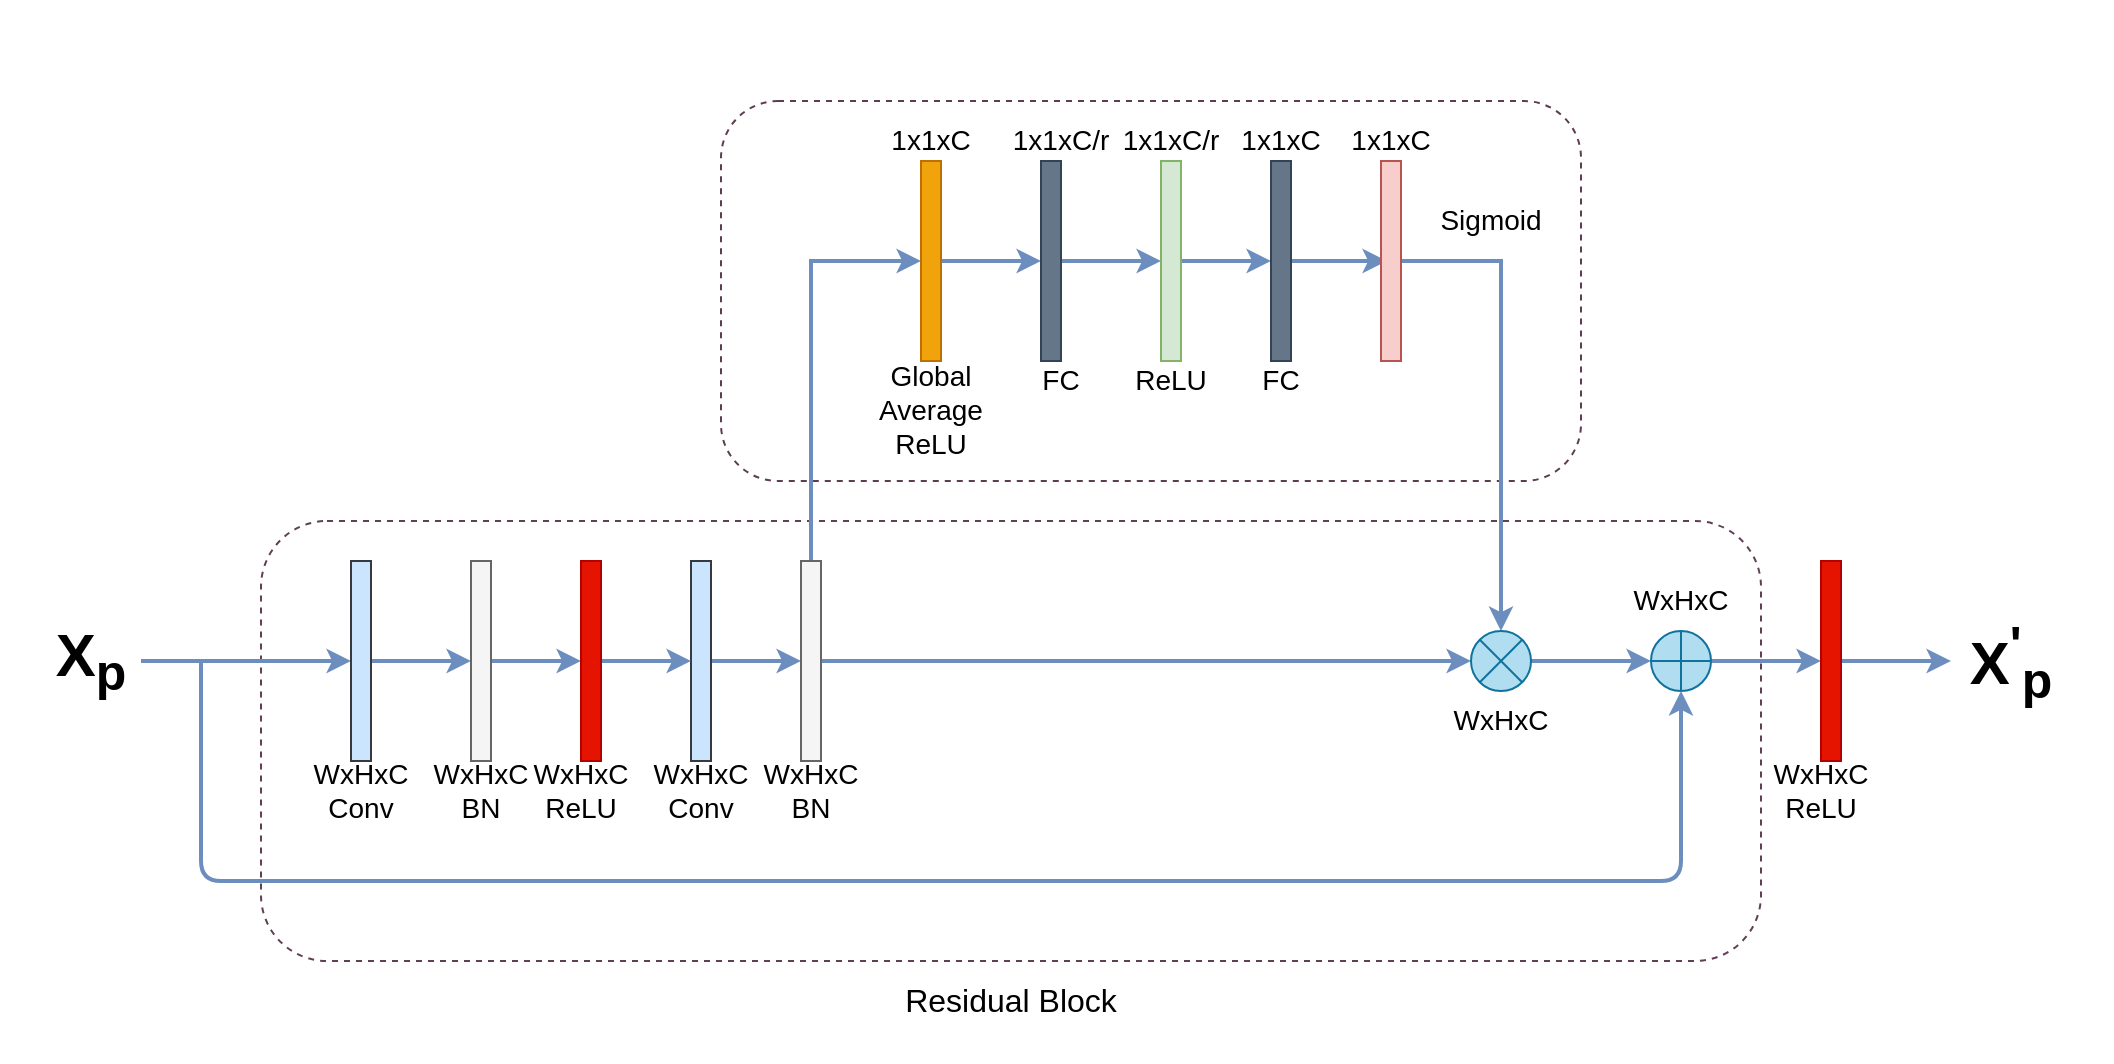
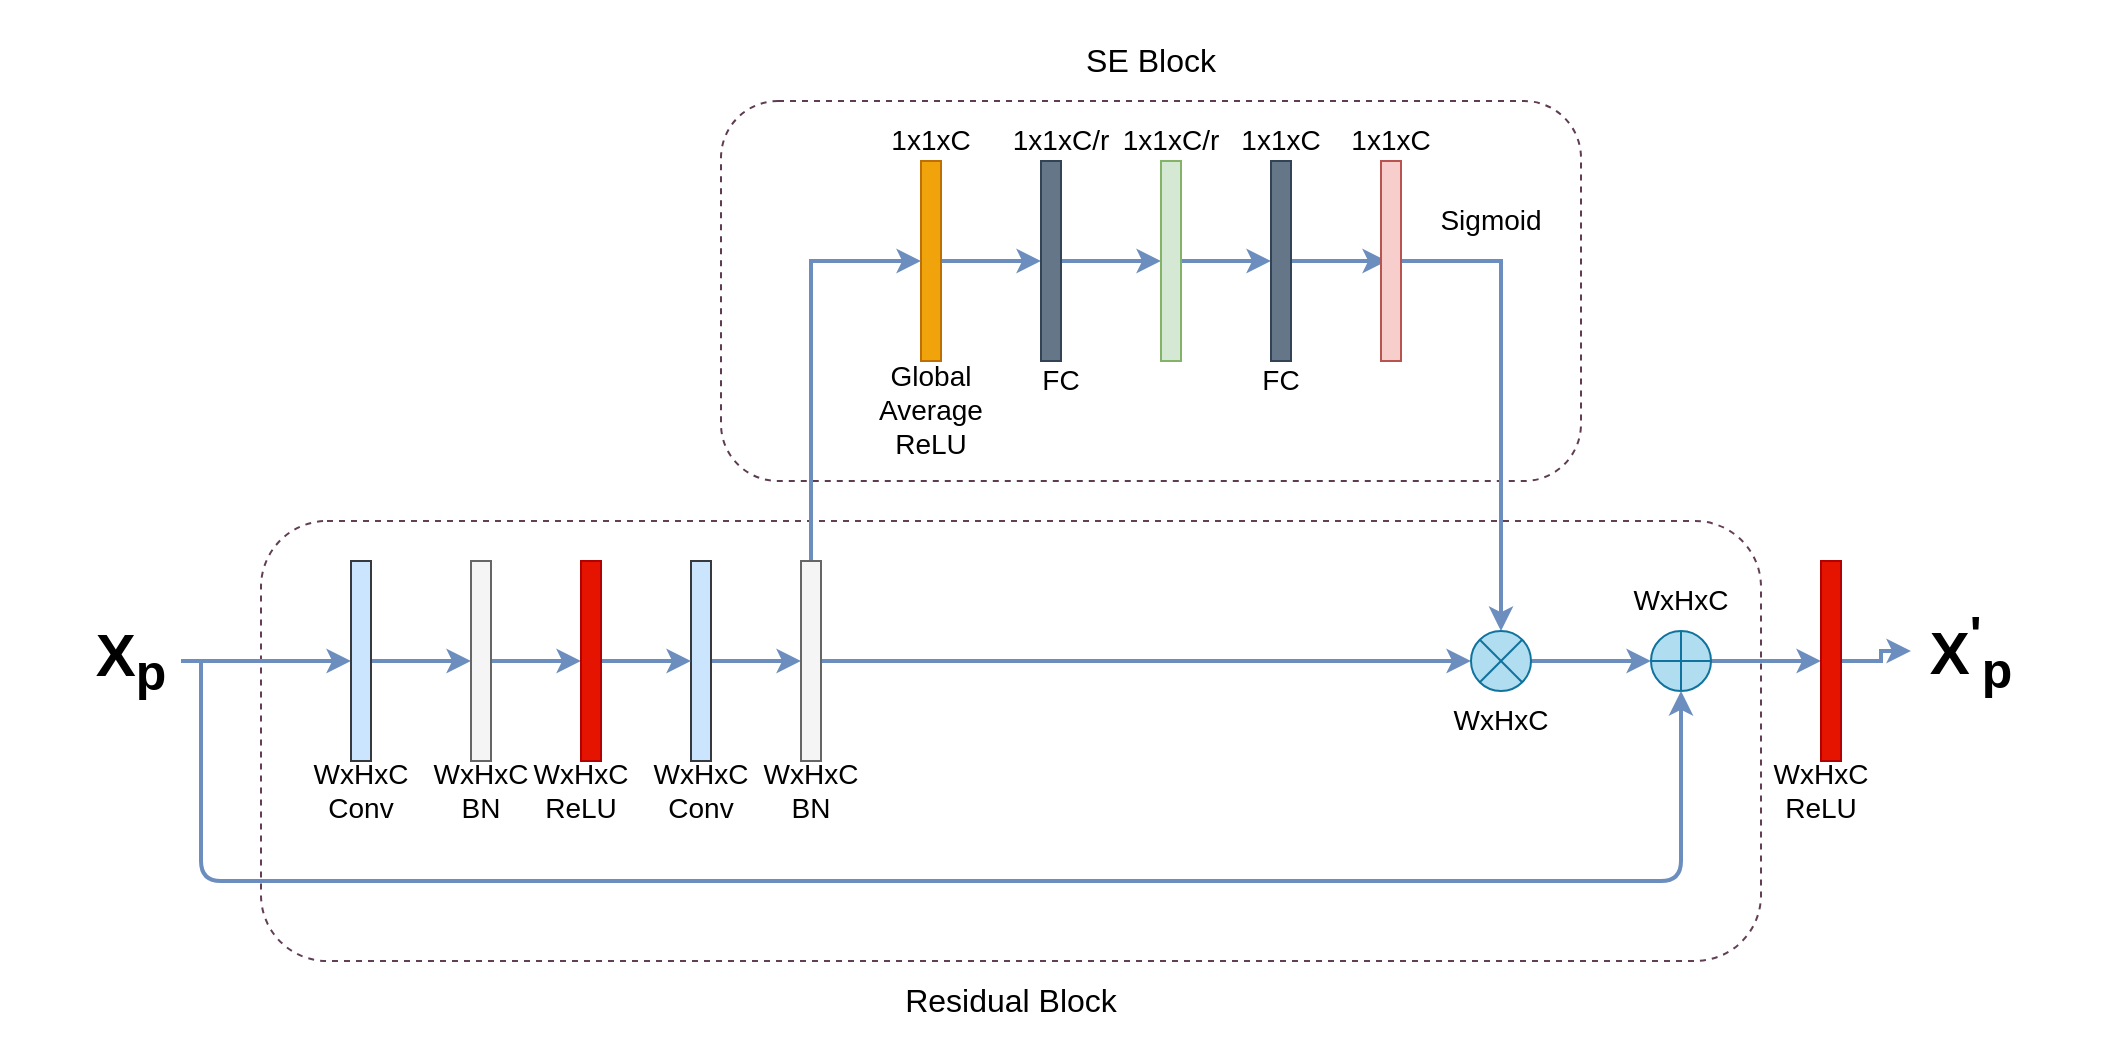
node "SE Block": added
node "ReLU": removed
node "Xp": moved (91, 661) -> (131, 661)
node "X'p": moved (2011, 661) -> (1971, 651)
